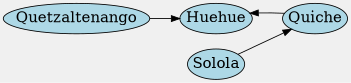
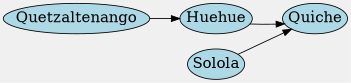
edge "Quiche" -> "Huehue": reversed
